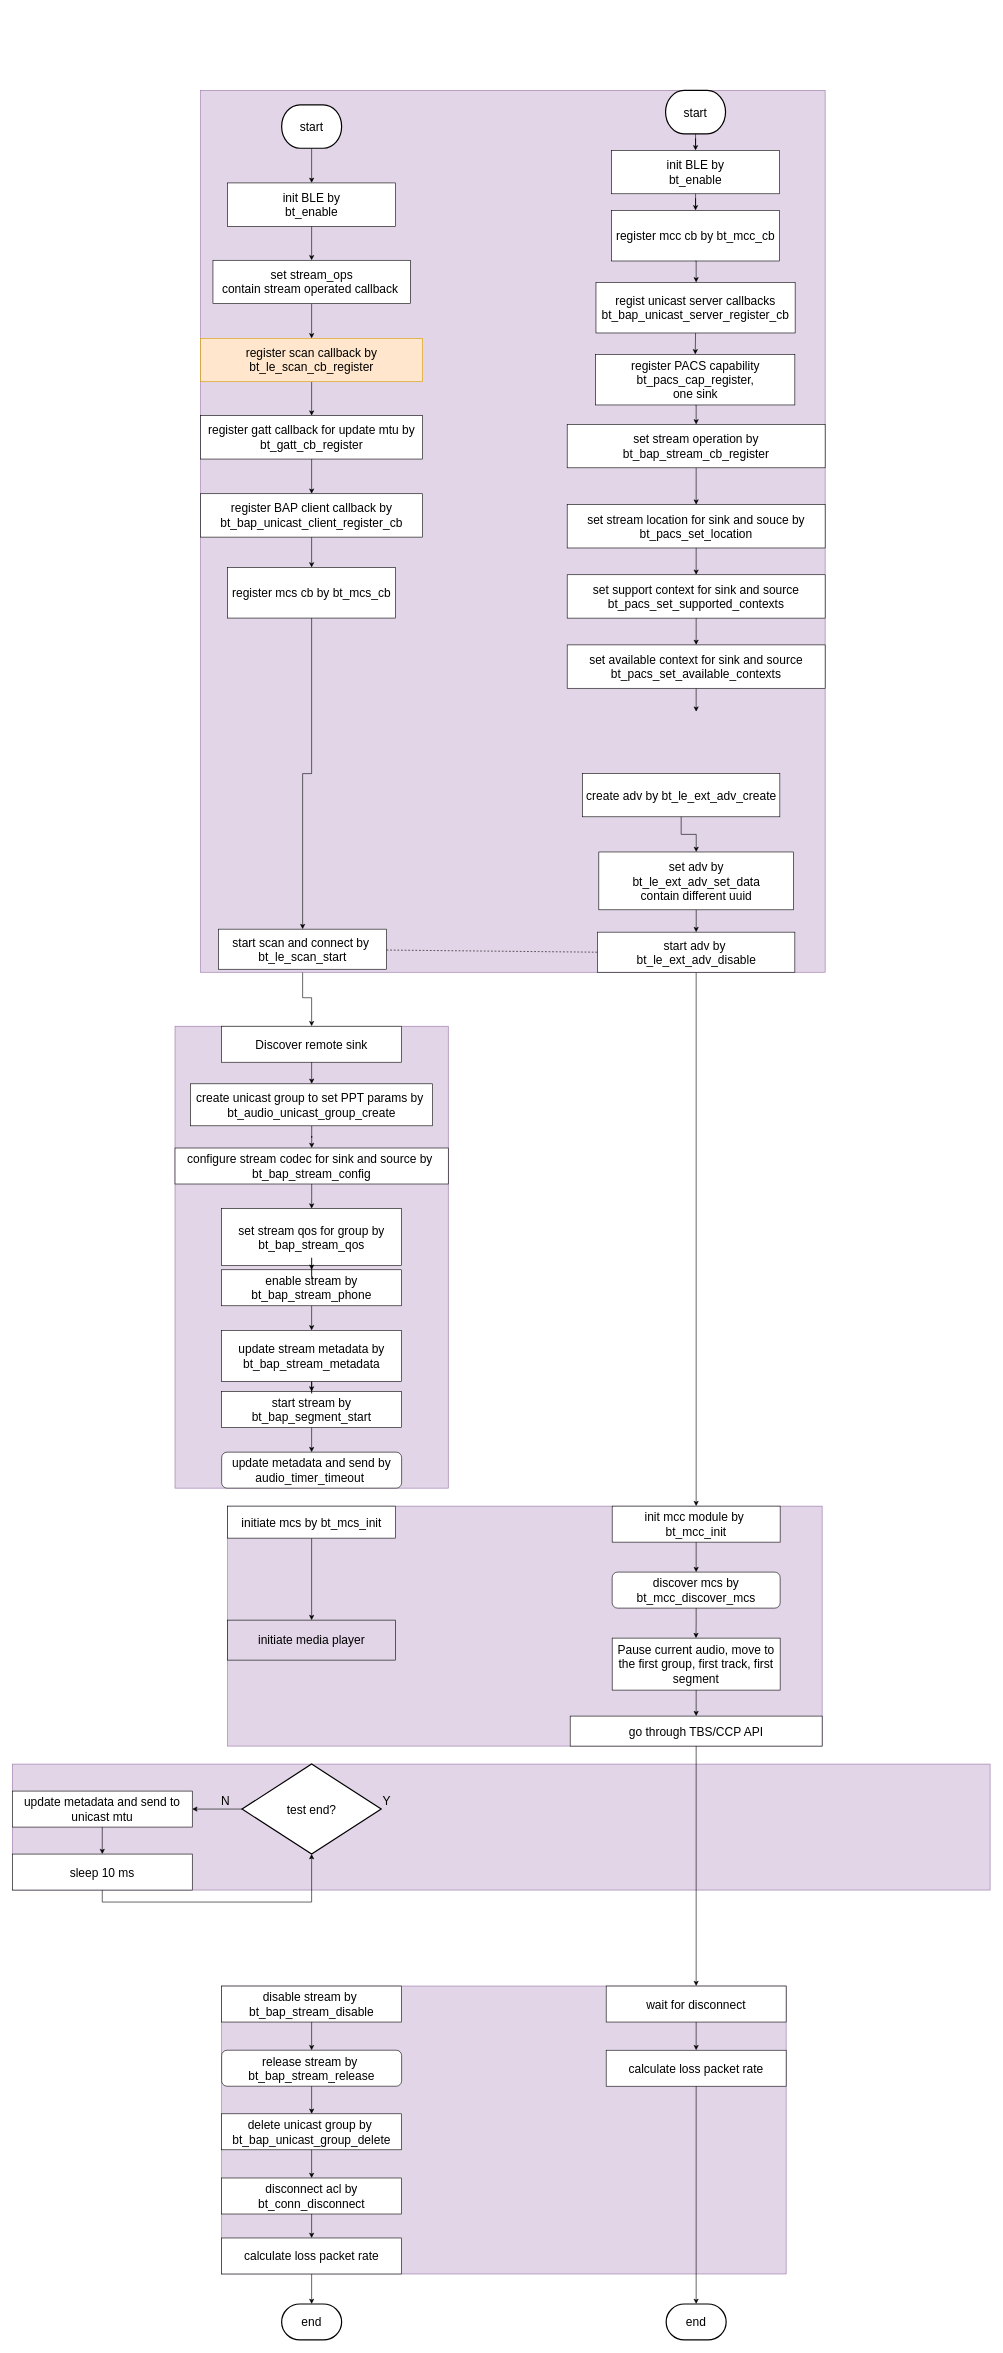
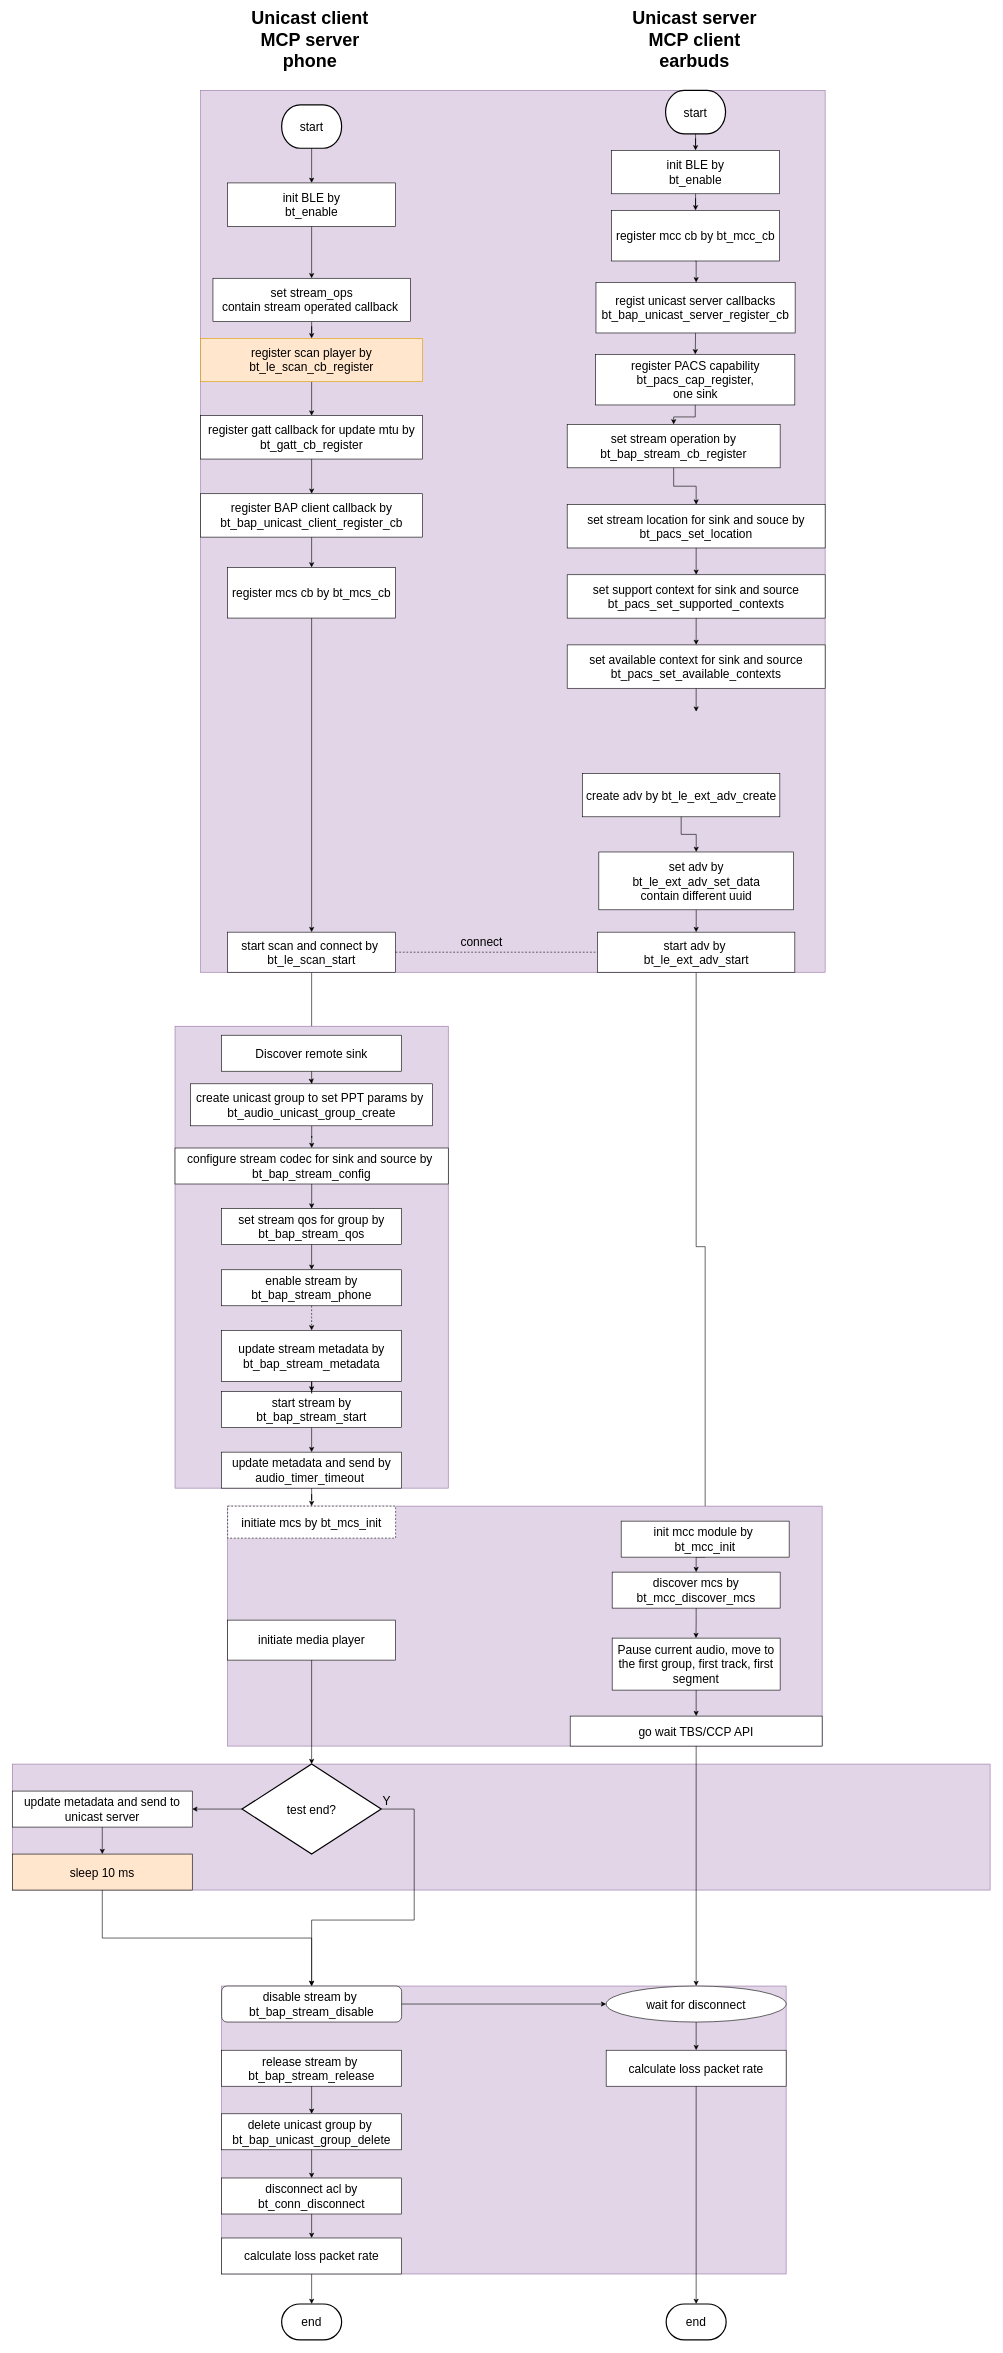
node "Unicast client MCP server phone": added
node "Unicast server MCP client earbuds": added
node "set stream_ops contain stream operated callback": moved (312, 282) -> (312, 300)
node "register scan callback by bt_le_scan_cb_register": label "register scan callback by bt_le_scan_cb_register" -> "register scan player by bt_le_scan_cb_register"
node "set stream operation by bt_bap_stream_cb_register": size 258x43 -> 213x43
node "connect": added
node "start scan and connect by bt_le_scan_start": moved (303, 949) -> (312, 952)
node "start adv by bt_le_ext_adv_disable": label "start adv by bt_le_ext_adv_disable" -> "start adv by bt_le_ext_adv_start"
node "Discover remote sink": moved (312, 1044) -> (312, 1053)
node "set stream qos for group by bt_bap_stream_qos": size 180x57 -> 180x36
edge "enable stream by bt_bap_stream_phone" -> "update stream metadata by bt_bap_stream_metadata": style solid -> dashed
node "start stream by bt_bap_segment_start": label "start stream by bt_bap_segment_start" -> "start stream by bt_bap_stream_start"
node "update metadata and send by audio_timer_timeout": shape rounded rectangle -> rectangle
edge "update metadata and send by audio_timer_timeout" -> "initiate mcs by bt_mcs_init": added
node "initiate mcs by bt_mcs_init": style solid -> dashed
node "init mcc module by bt_mcc_init": moved (696, 1524) -> (705, 1539)
edge "initiate mcs by bt_mcs_init" -> "initiate media player": removed
node "discover mcs by bt_mcc_discover_mcs": shape rounded rectangle -> rectangle
node "initiate media player": fillcolor #e1d5e7 -> #ffffff
node "go through TBS/CCP API": label "go through TBS/CCP API" -> "go wait TBS/CCP API"
edge "initiate media player" -> "test end?": added
node "N": removed
node "update metadata and send to unicast mtu": label "update metadata and send to unicast mtu" -> "update metadata and send to unicast server"
node "sleep 10 ms": fillcolor #ffffff -> #ffe6cc
edge "sleep 10 ms" -> "test end?": now "sleep 10 ms" -> "disable stream by bt_bap_stream_disable"
edge "test end?" -> "disable stream by bt_bap_stream_disable": added
node "disable stream by bt_bap_stream_disable": shape rectangle -> rounded rectangle
node "wait for disconnect": shape rectangle -> ellipse
edge "disable stream by bt_bap_stream_disable" -> "release stream by bt_bap_stream_release": now "disable stream by bt_bap_stream_disable" -> "wait for disconnect"
node "release stream by bt_bap_stream_release": shape rounded rectangle -> rectangle
